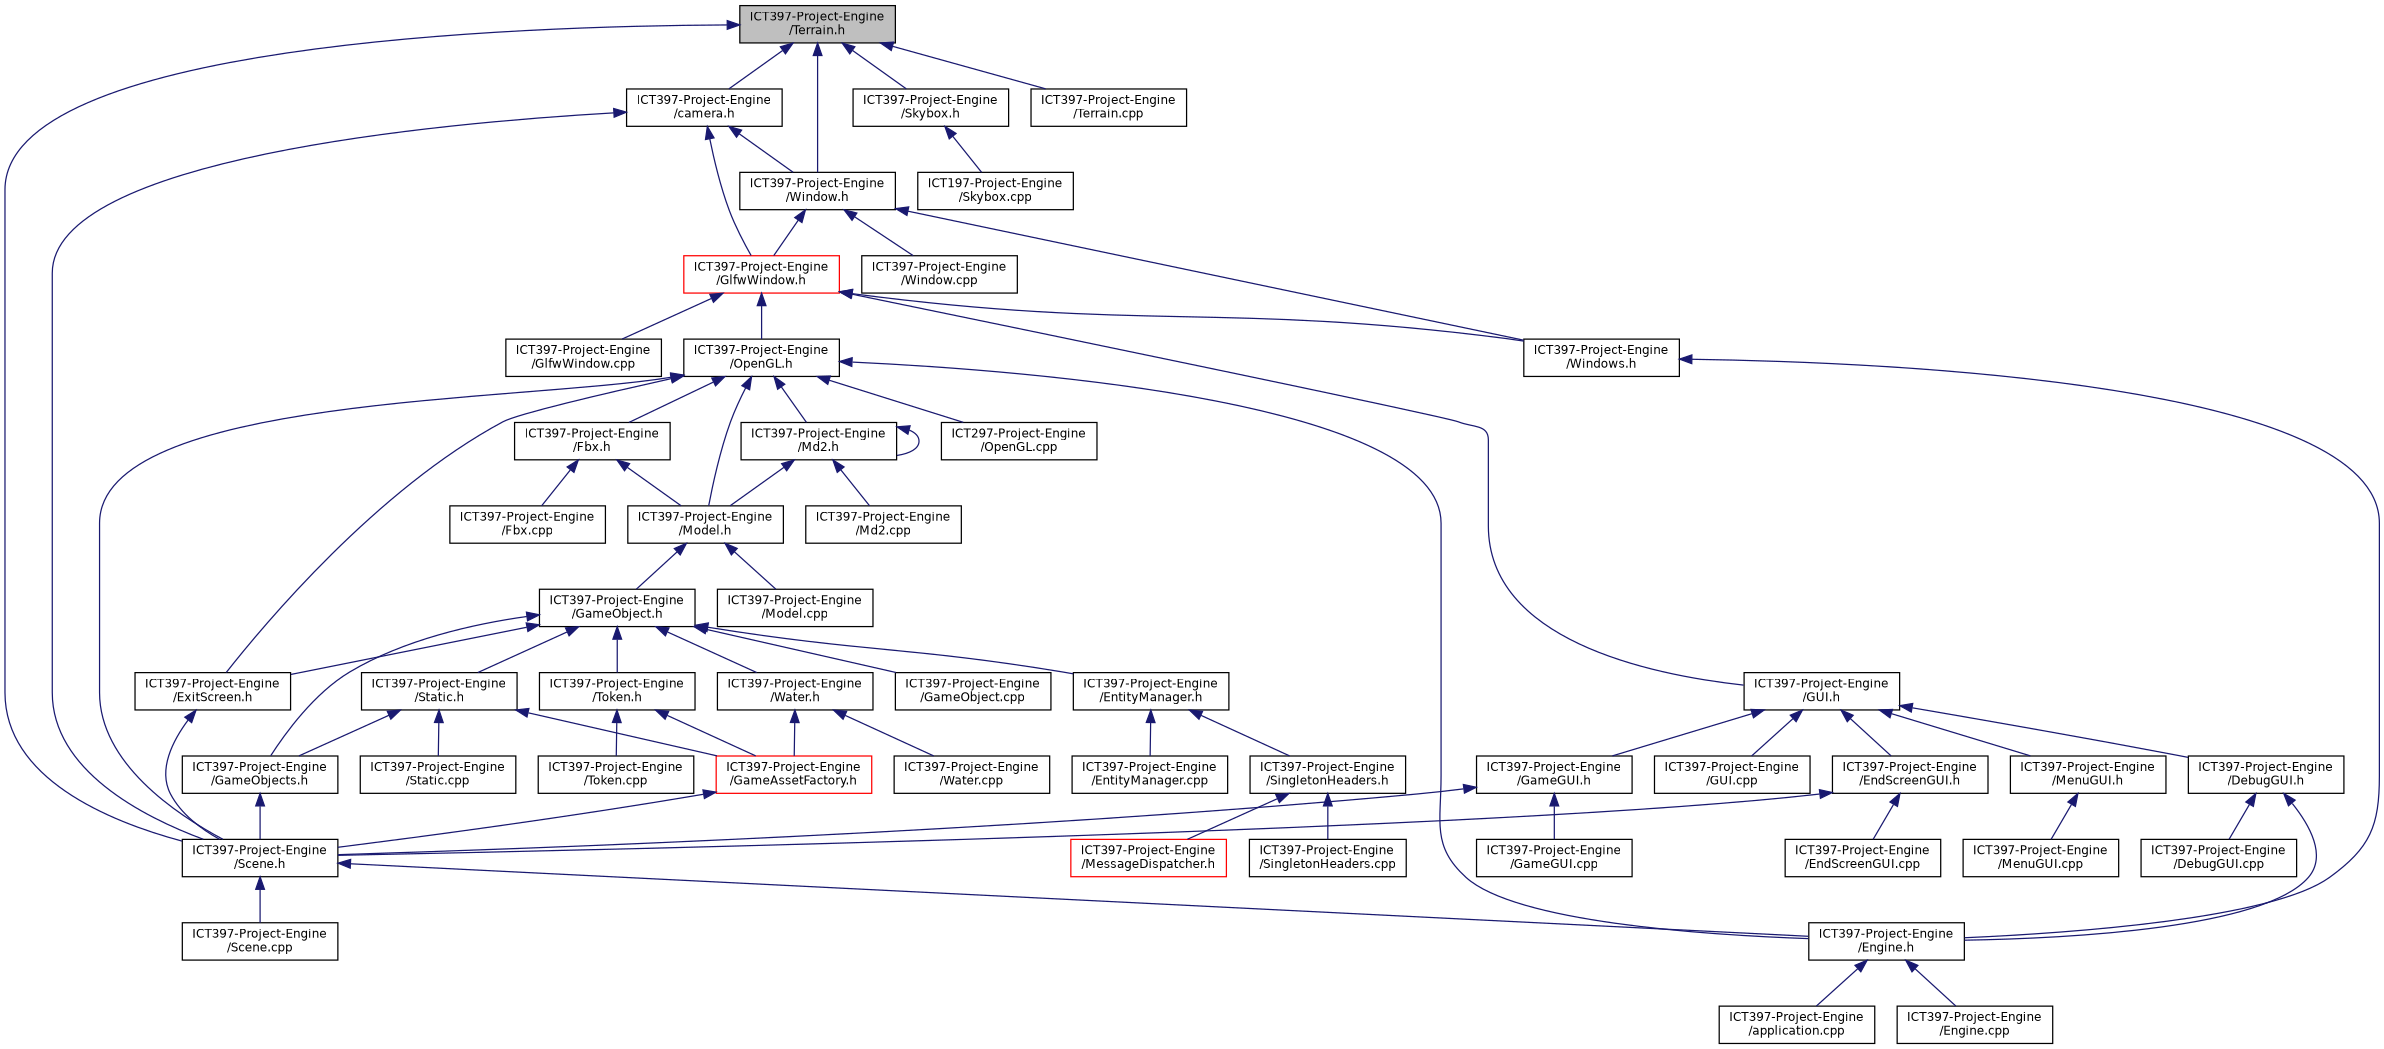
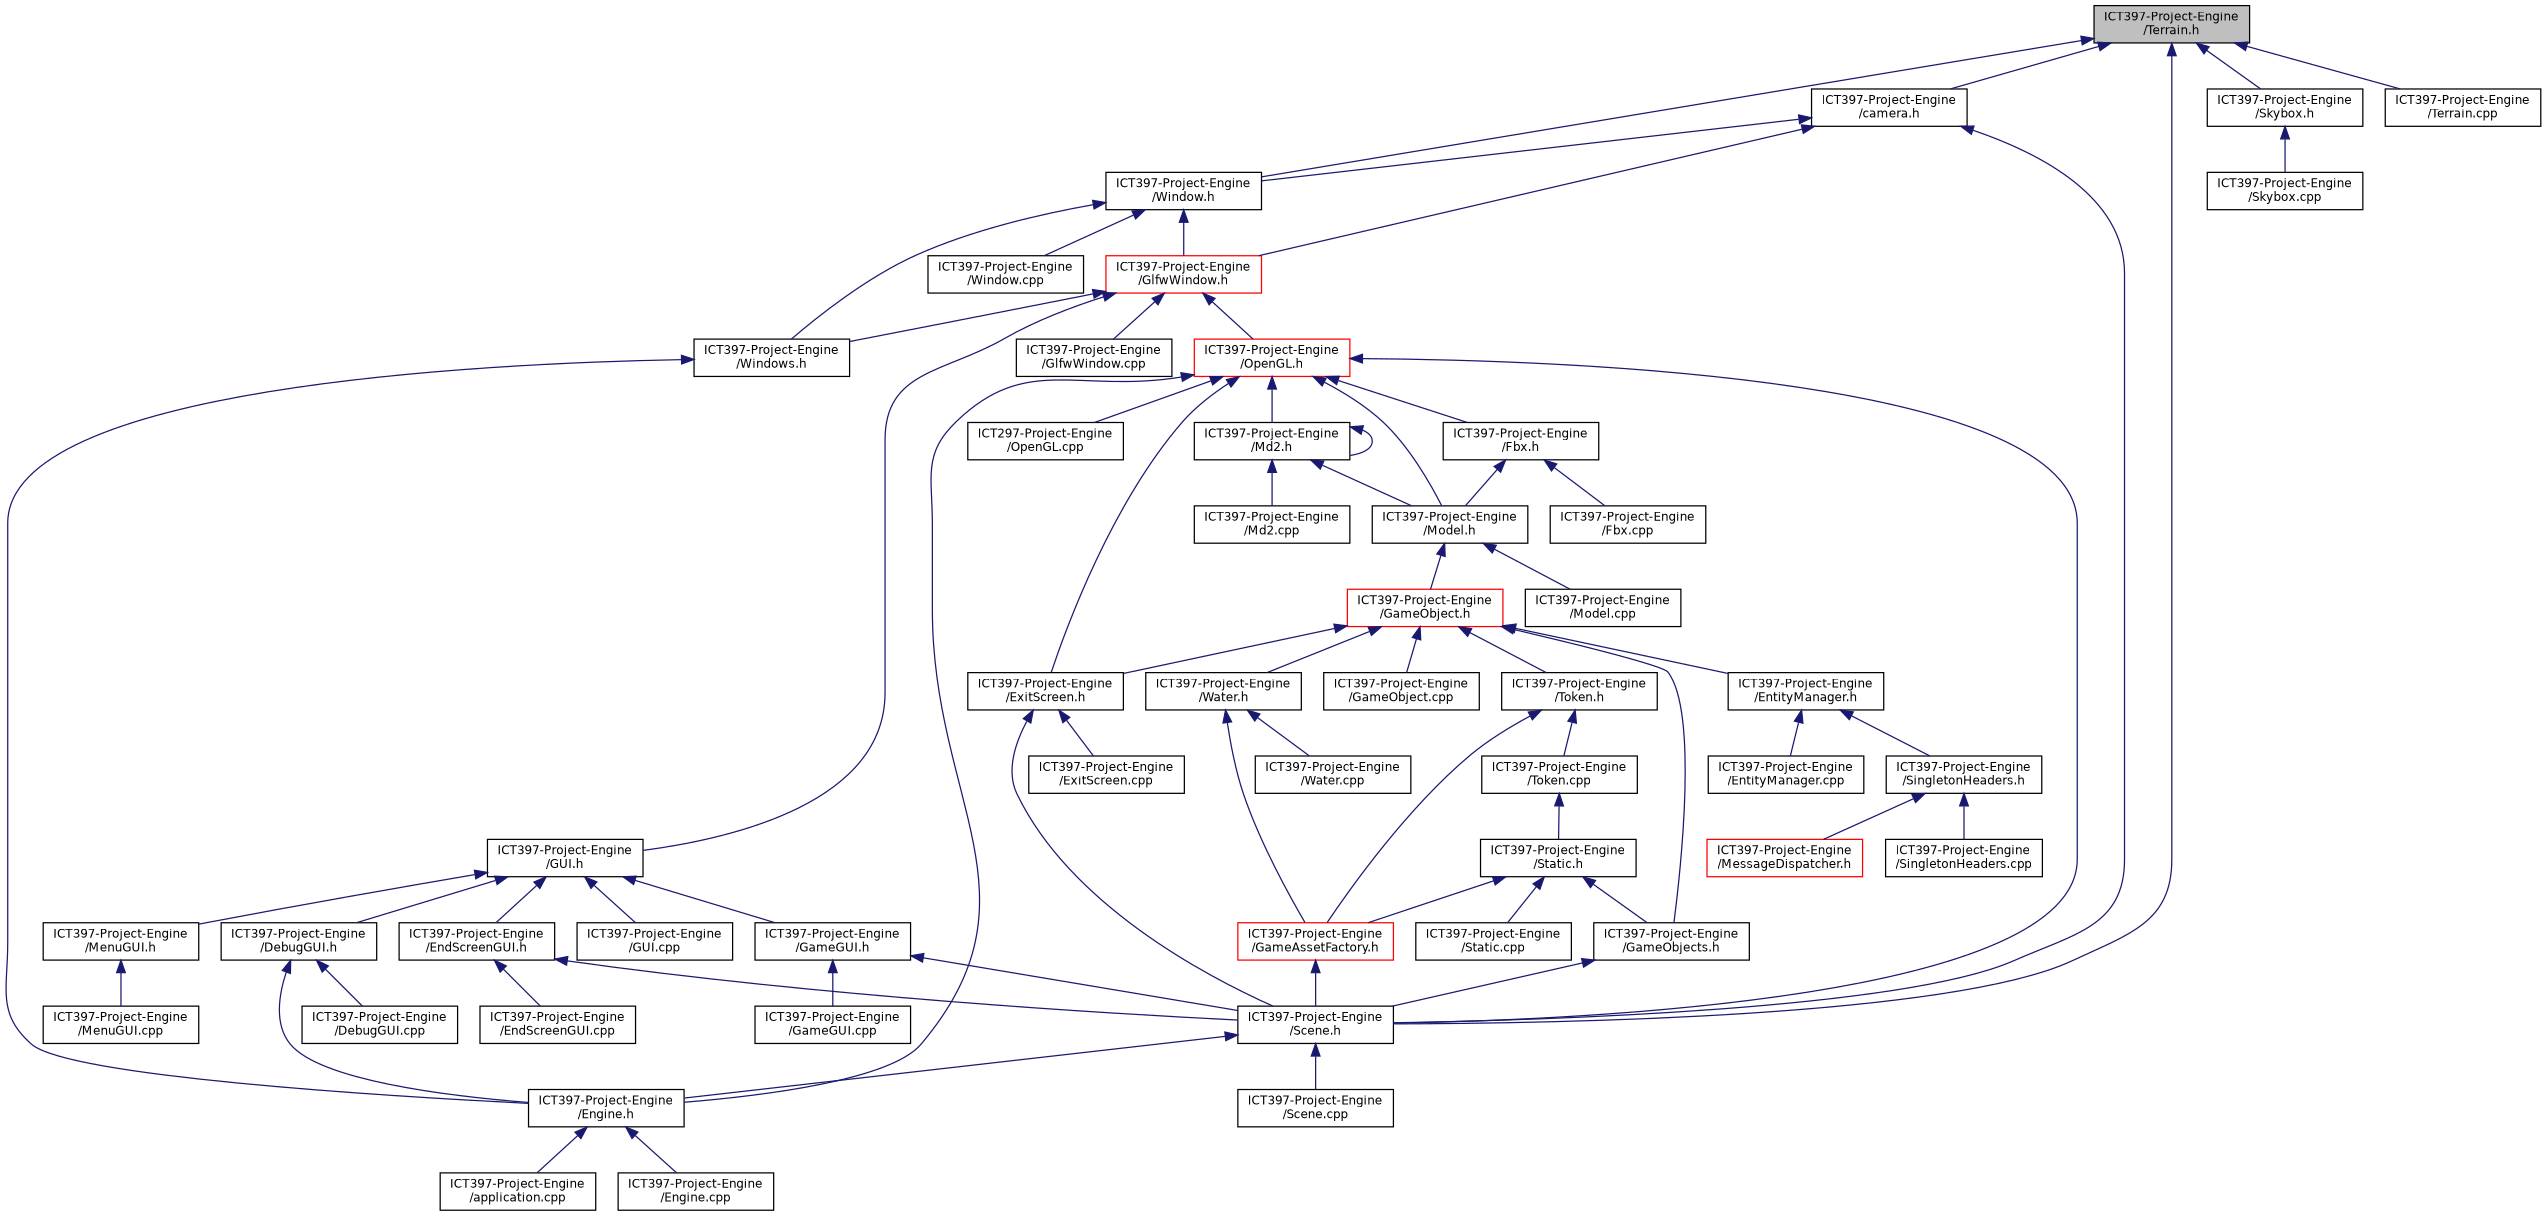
node "ICT197-Project-Engine /Skybox.cpp": label "ICT197-Project-Engine /Skybox.cpp" -> "ICT397-Project-Engine /Skybox.cpp"
node "ICT397-Project-Engine /OpenGL.h": color black -> red
node "ICT397-Project-Engine /GameObject.h": color black -> red
edge "ICT397-Project-Engine /Static.h" -> "ICT397-Project-Engine /GameObject.h": now "ICT397-Project-Engine /Static.h" -> "ICT397-Project-Engine /Token.cpp"
node "ICT397-Project-Engine /ExitScreen.cpp": added
